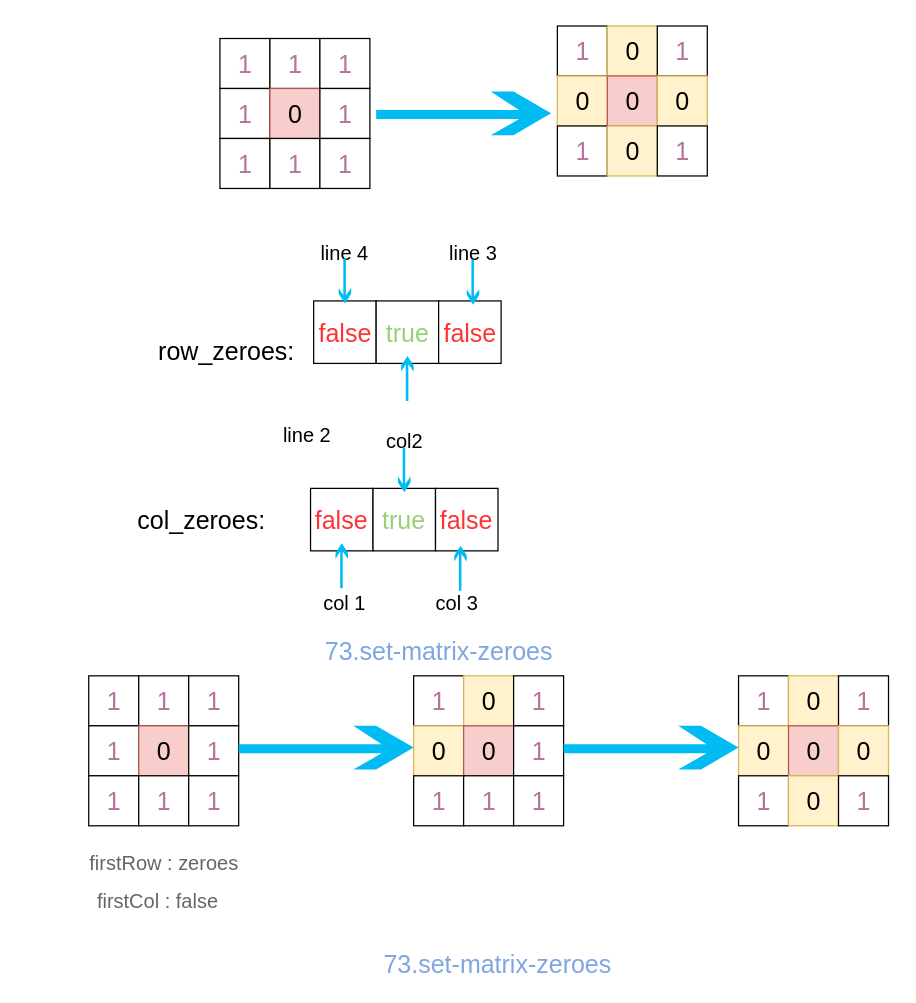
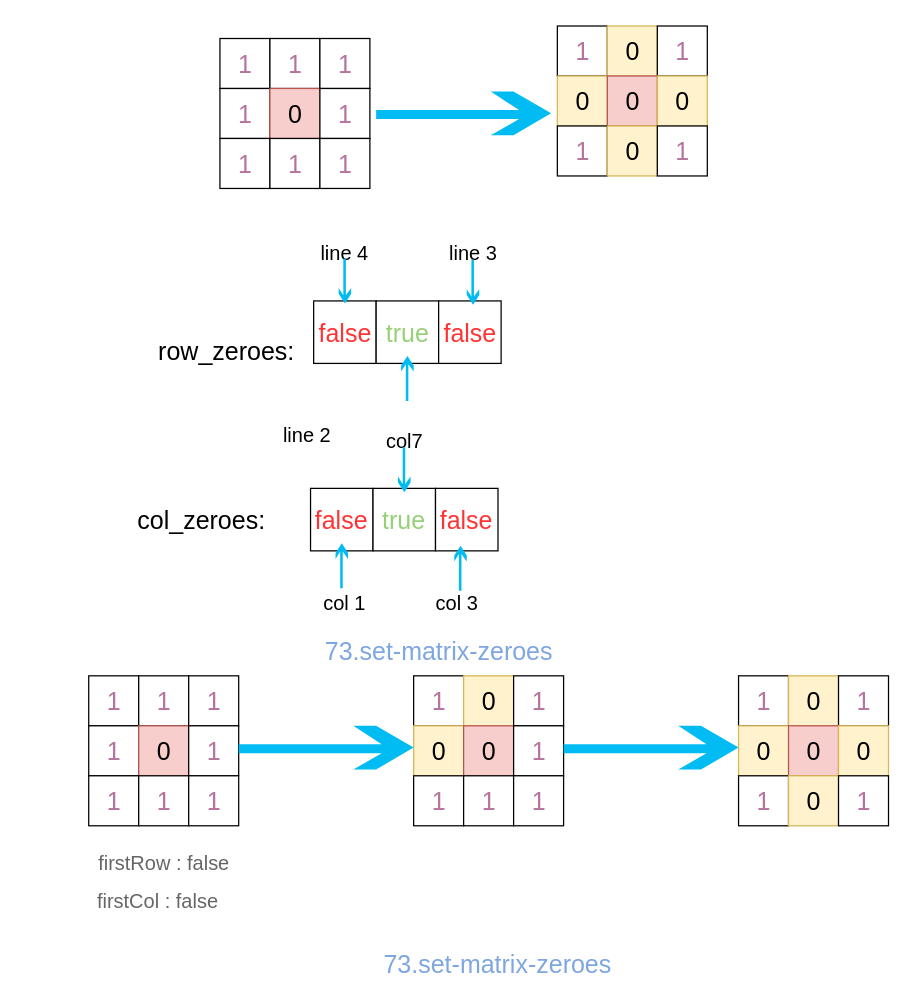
node "col2": label "col2" -> "col7"
node "firstRow : zeroes": label "firstRow : zeroes" -> "firstRow : false"
